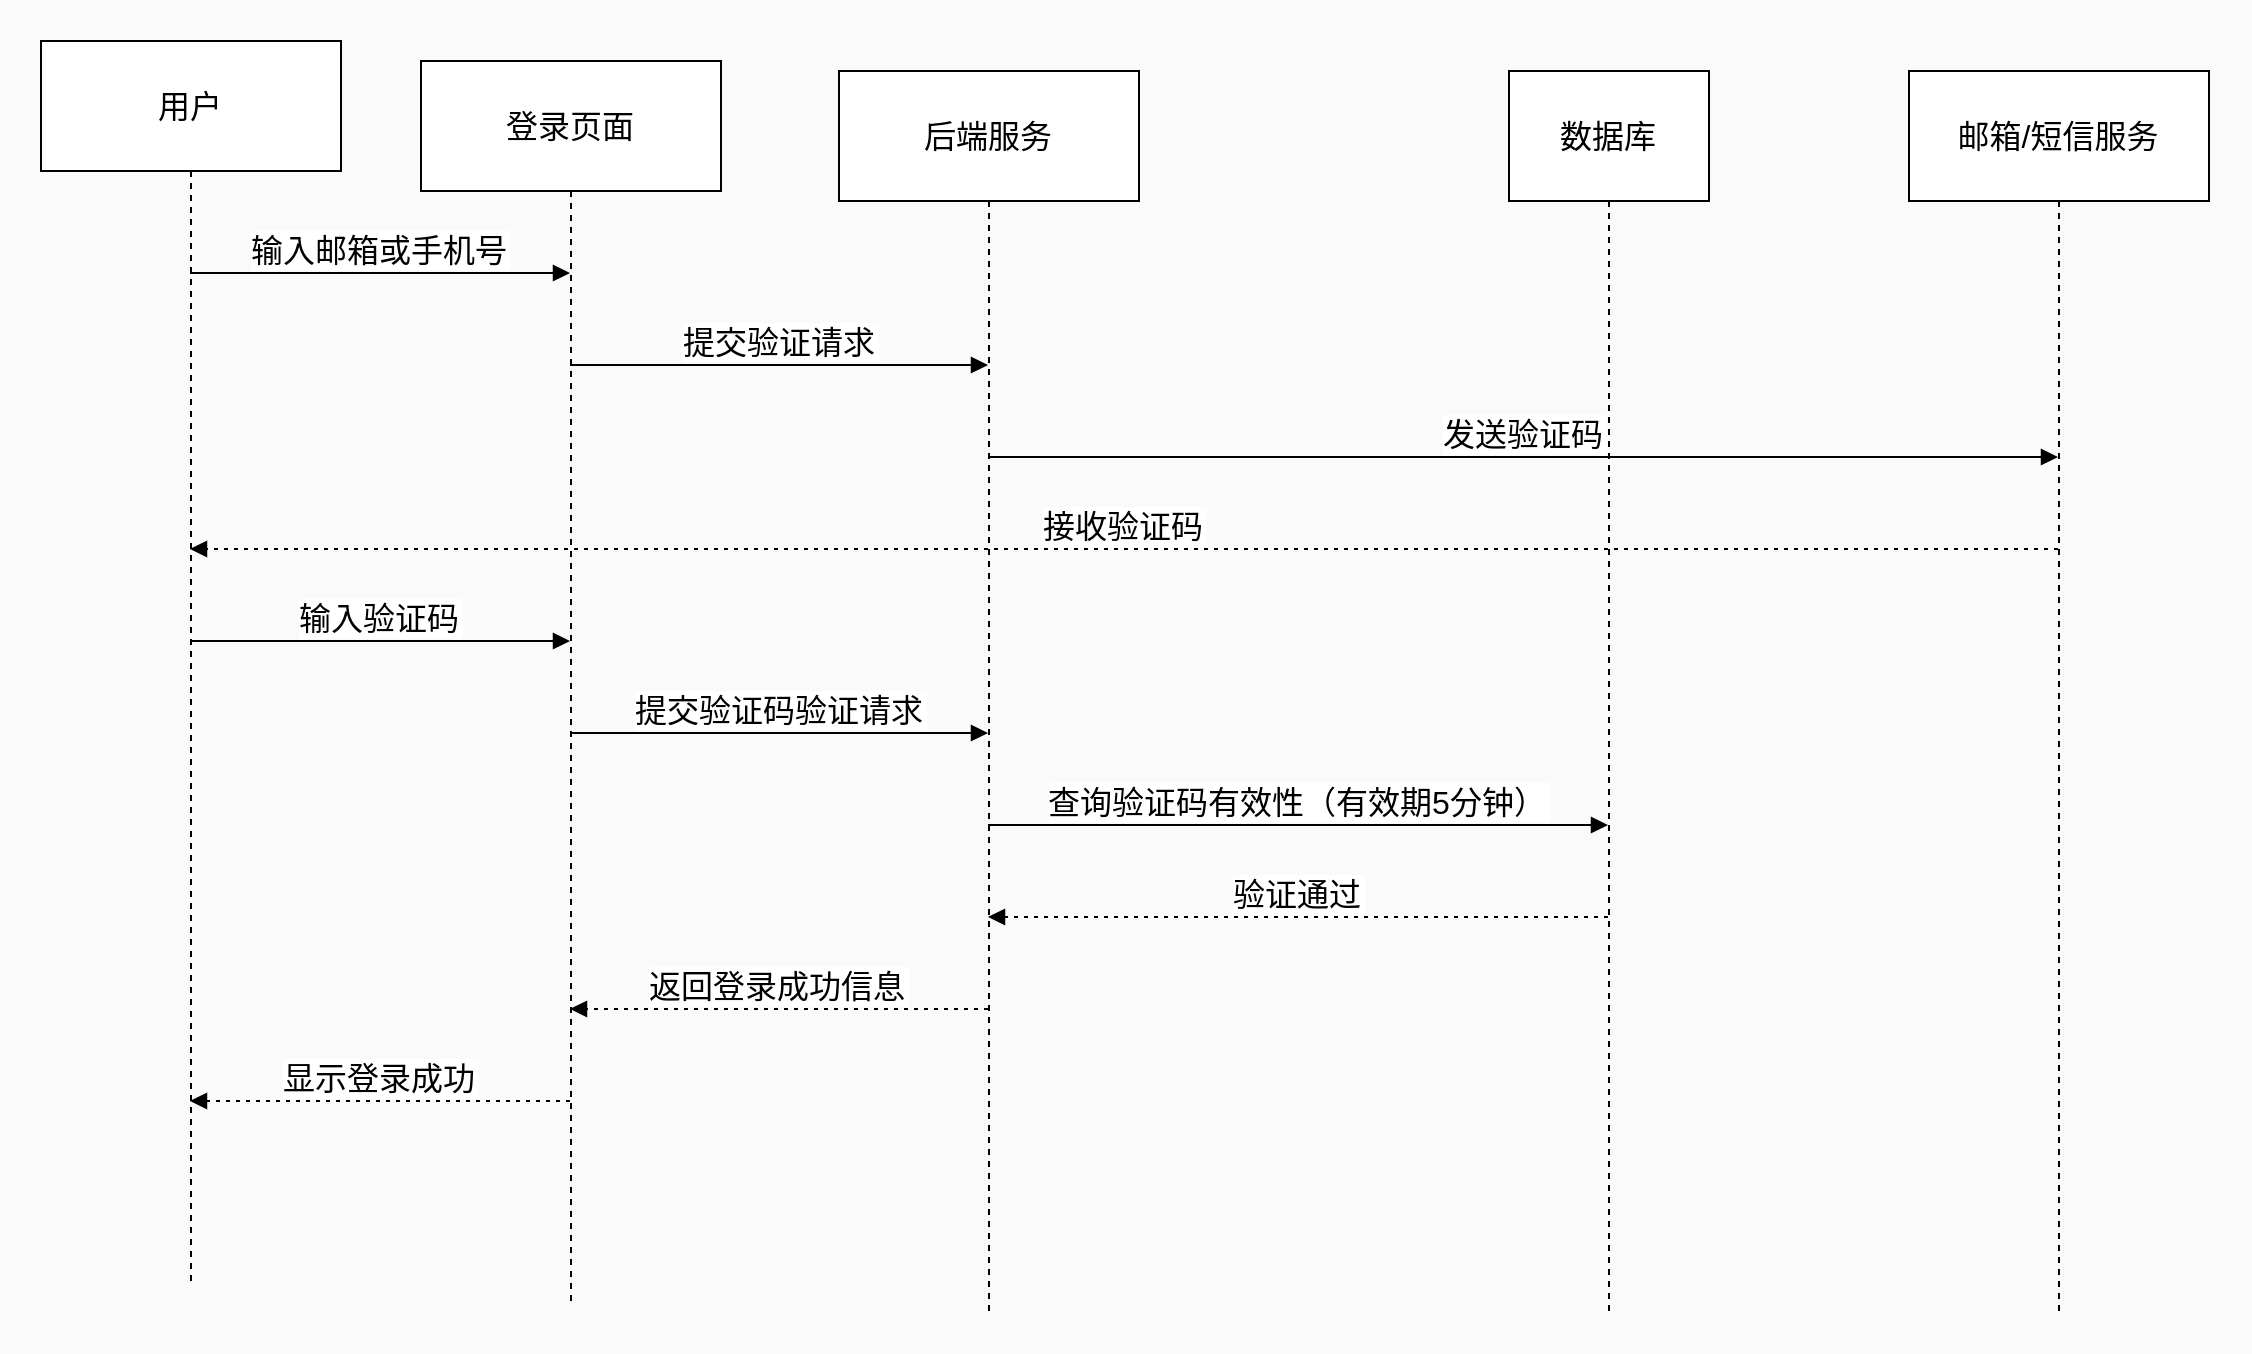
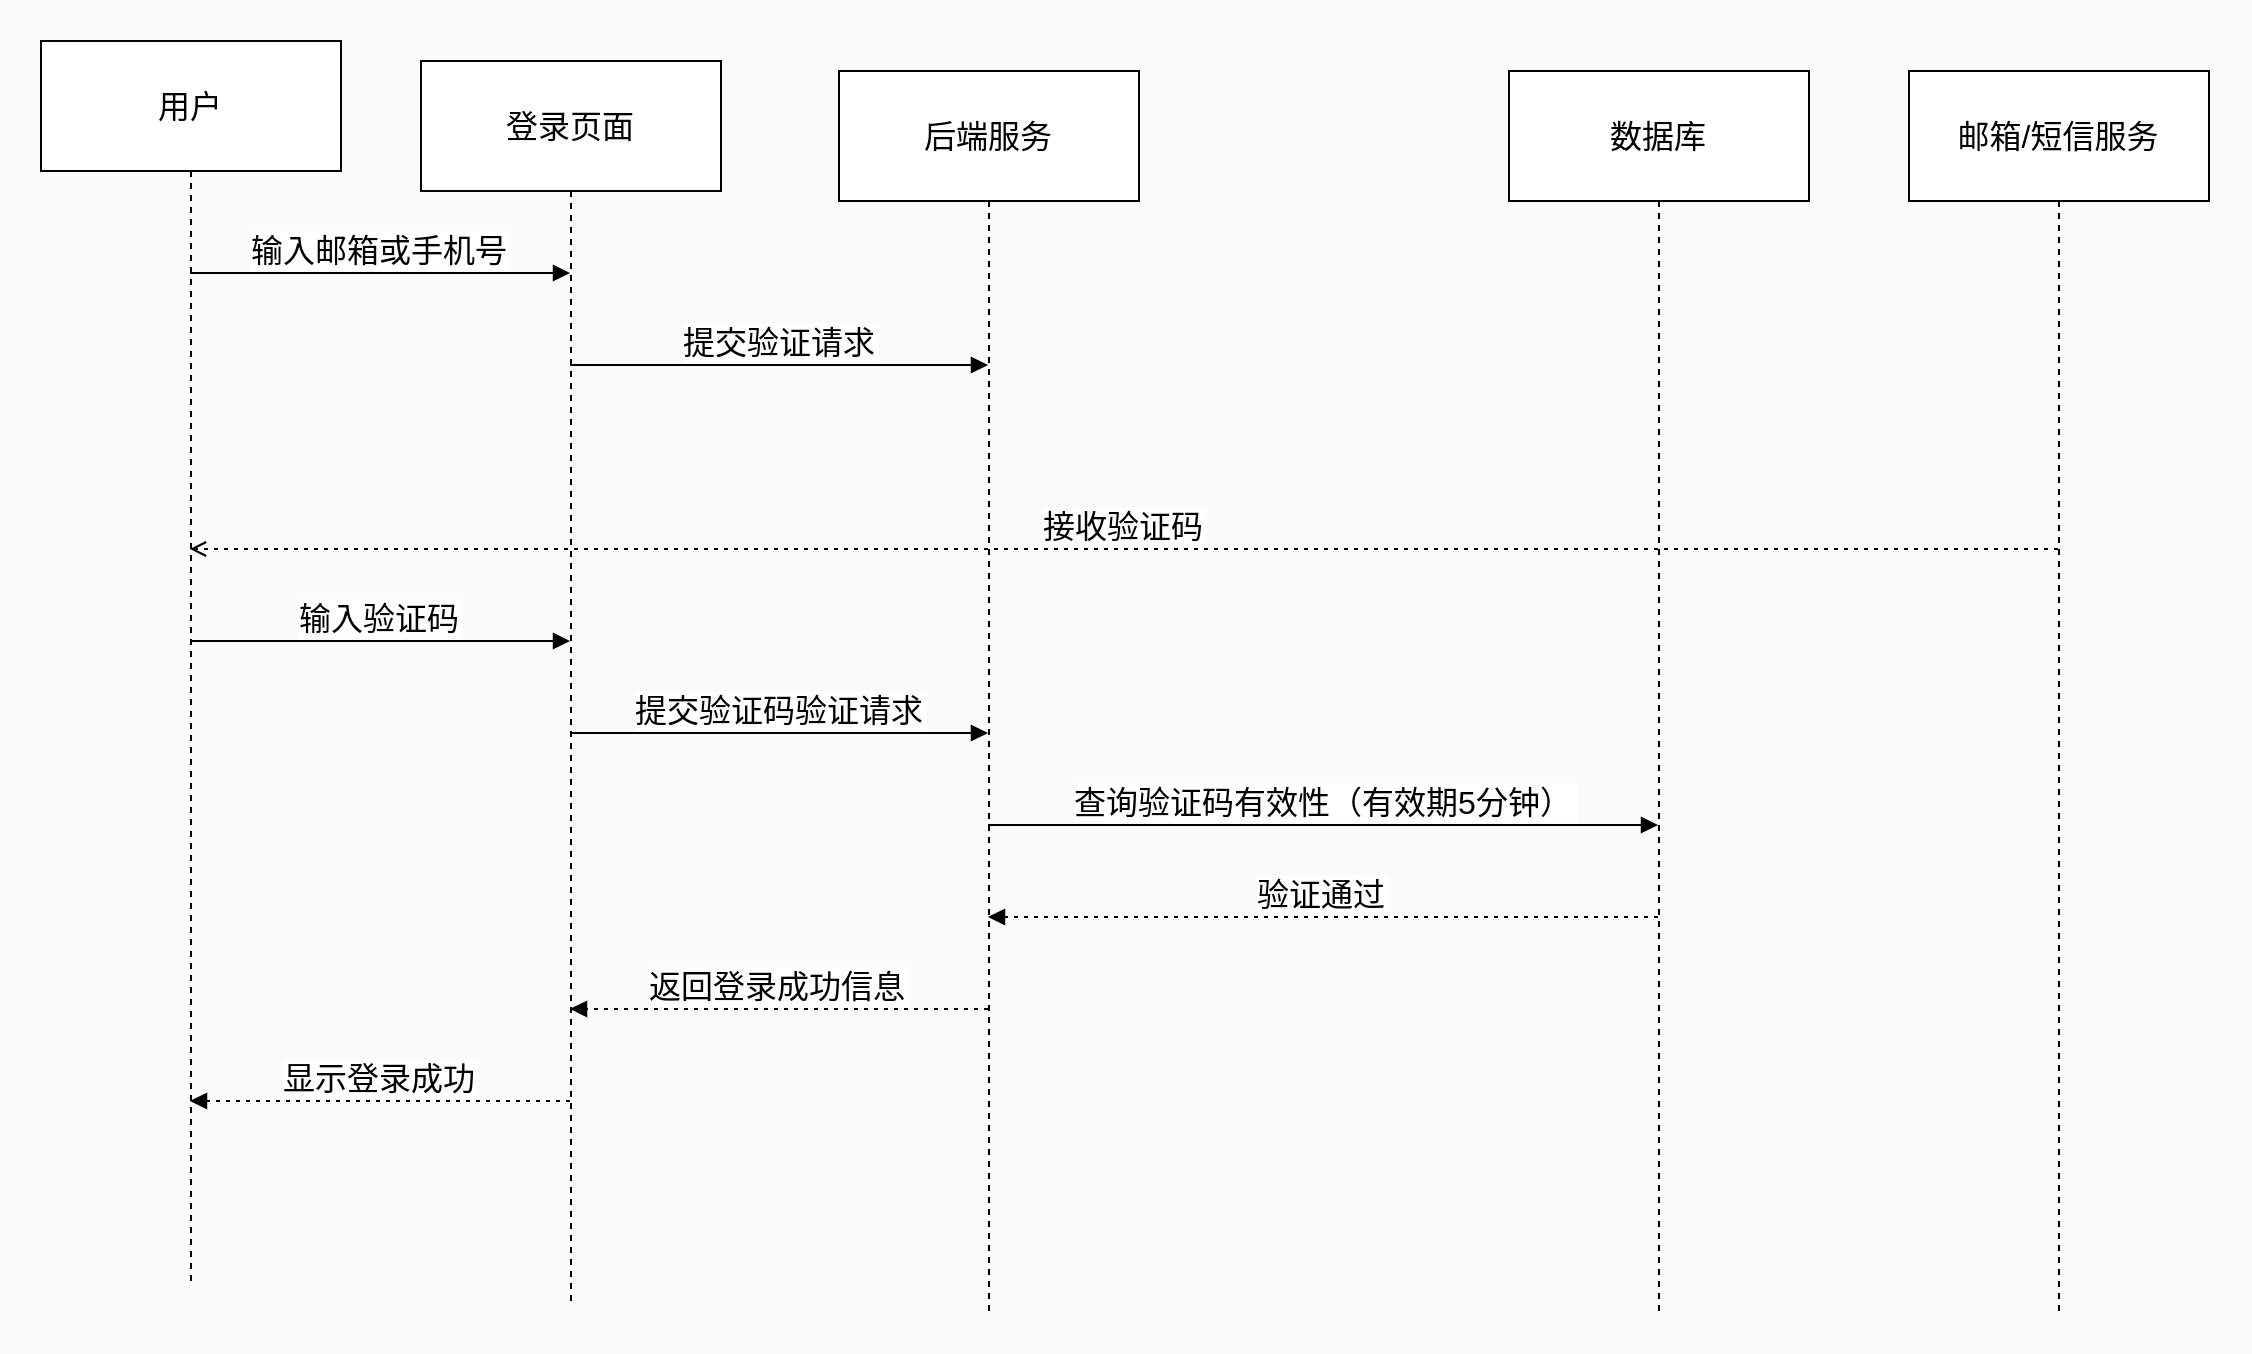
edge "后端服务" -> "邮箱/短信服务": removed, label "发送验证码"
edge "邮箱/短信服务" -> "用户": arrowhead block -> open
node "数据库": size 200x1240 -> 300x1240
